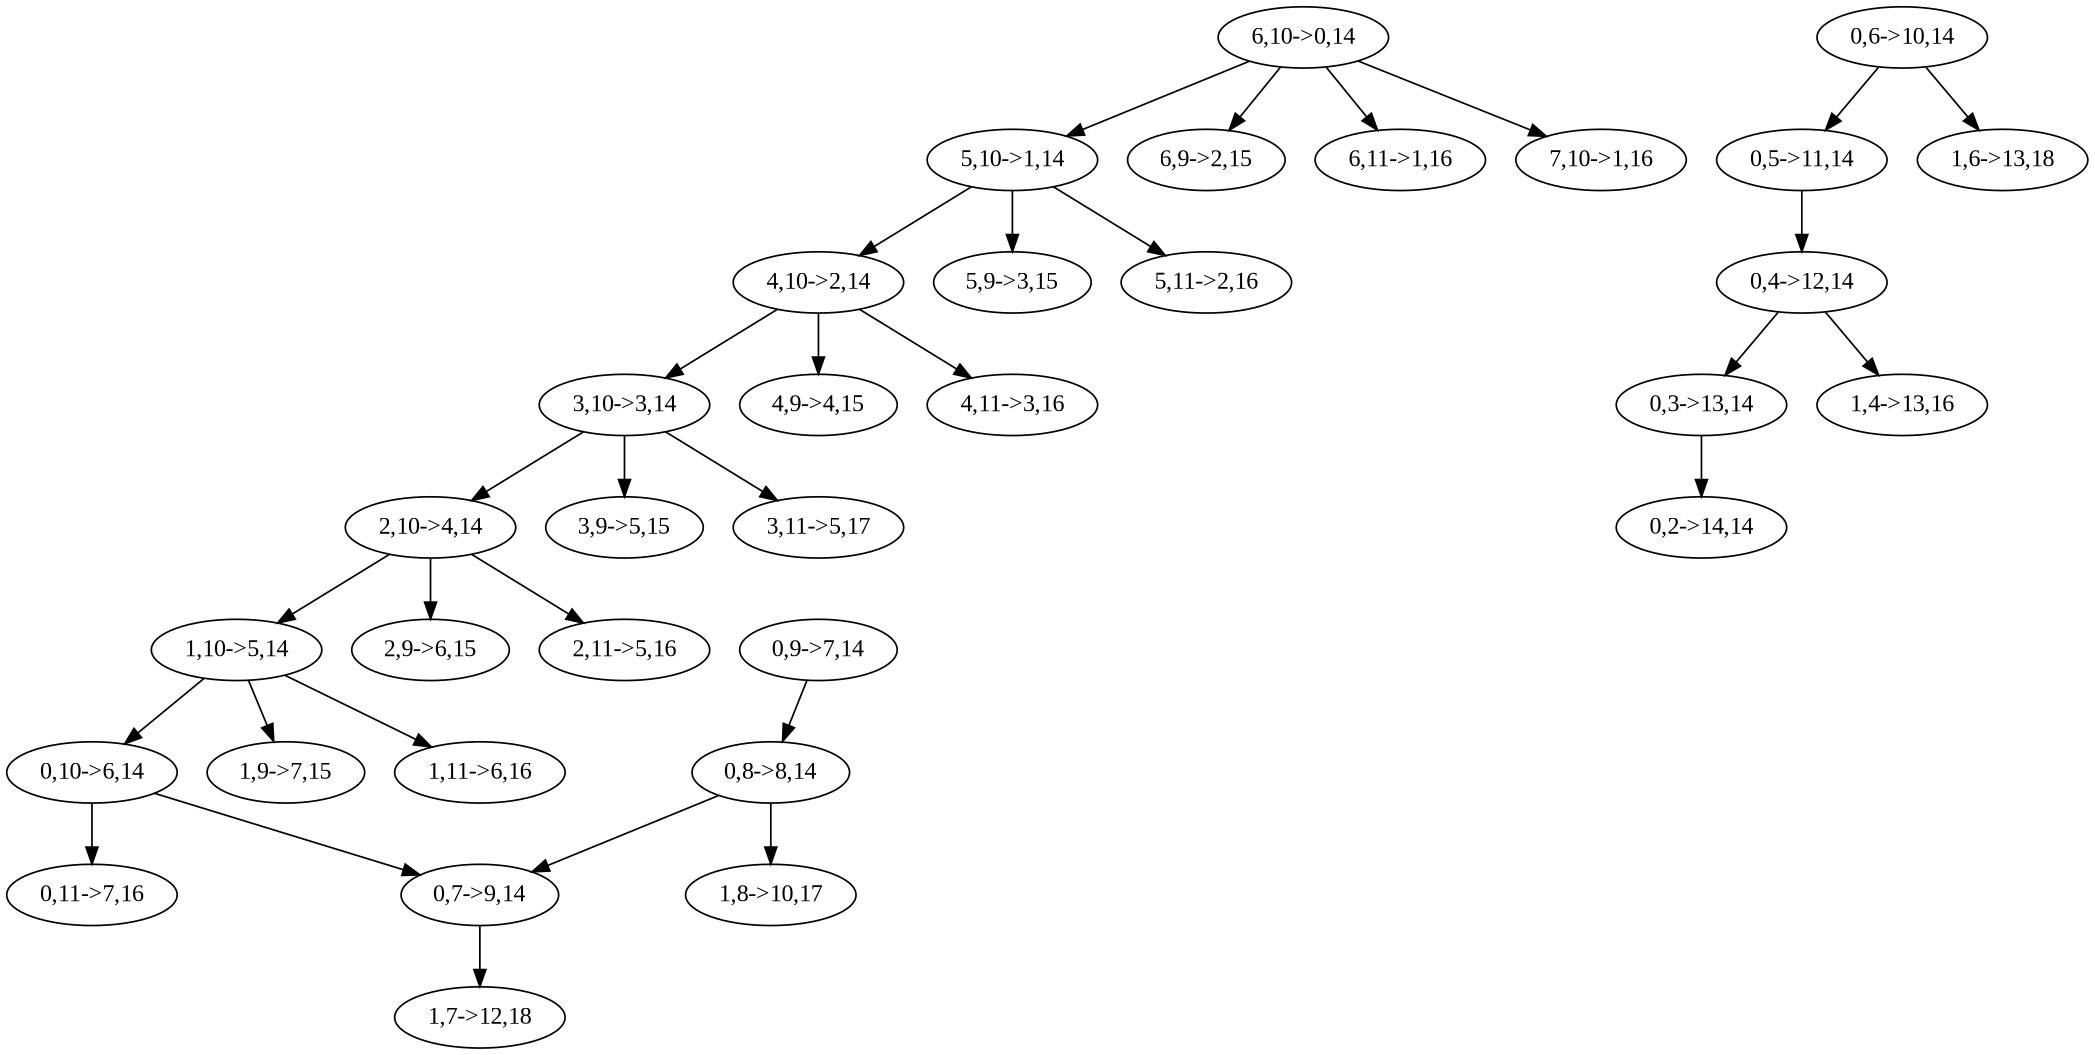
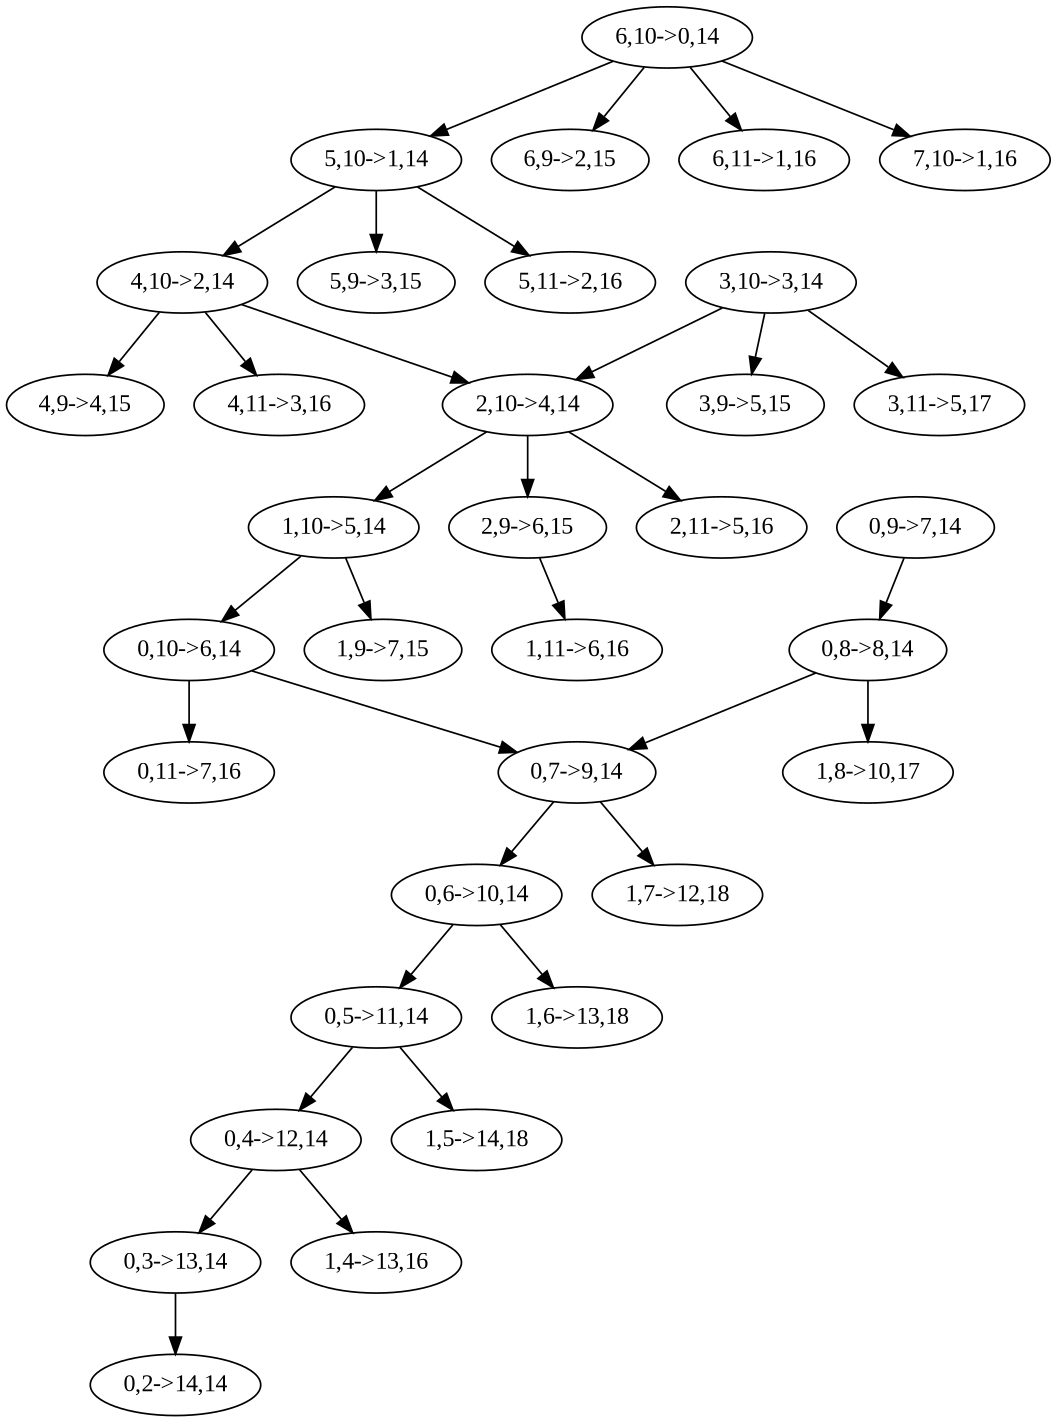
edge "4,10->2,14" -> "3,10->3,14": now "4,10->2,14" -> "2,10->4,14"
edge "1,10->5,14" -> "1,11->6,16": now "2,9->6,15" -> "1,11->6,16"
edge "0,7->9,14" -> "0,6->10,14": added
node "1,5->14,18": added
